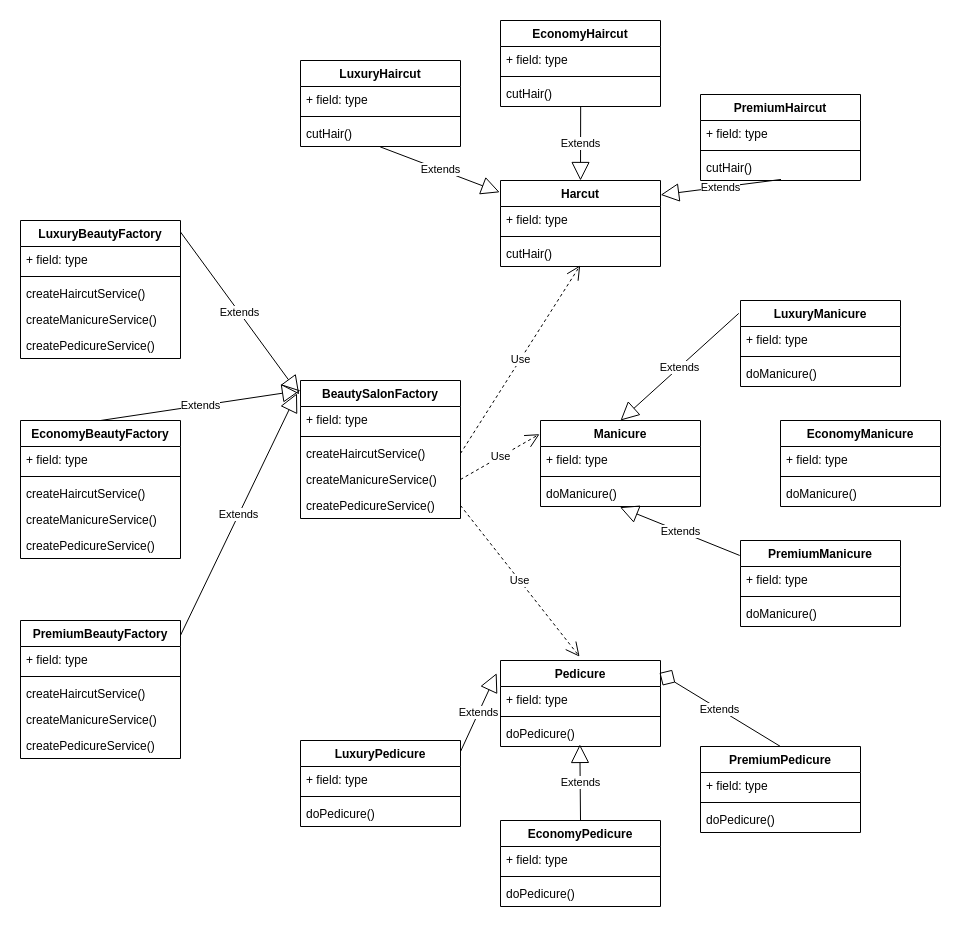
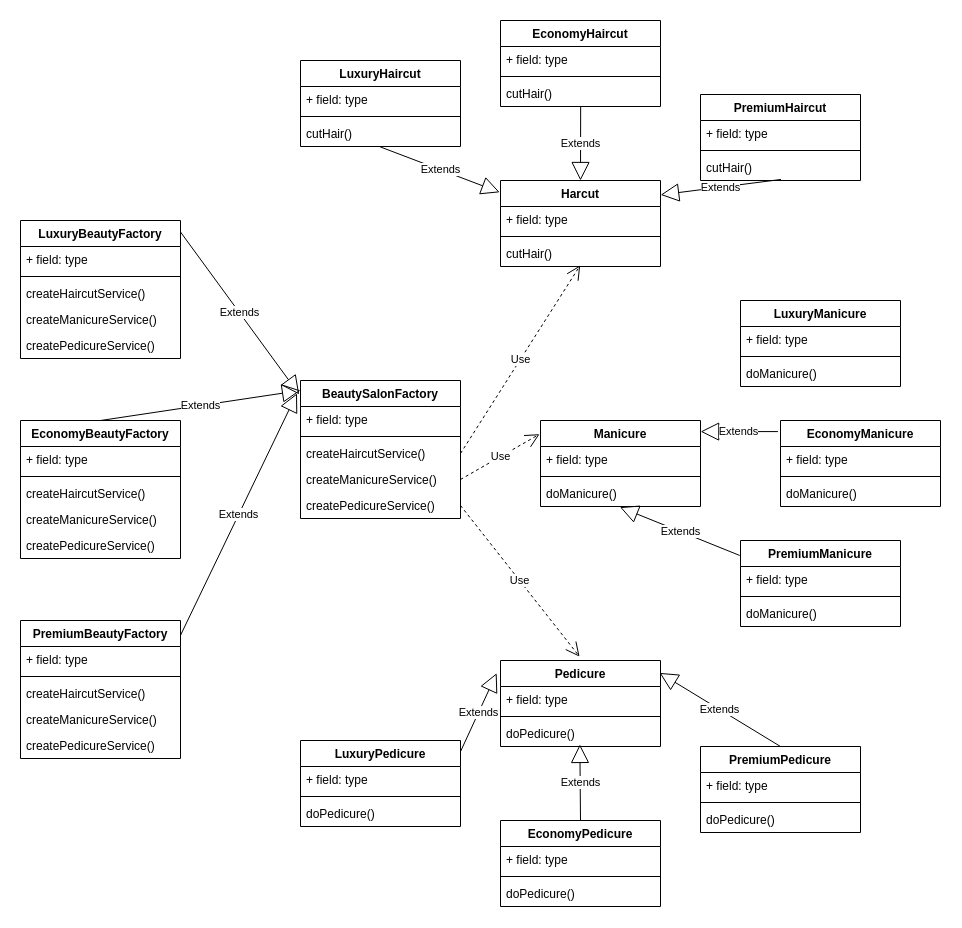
edge "LuxuryManicure" -> "Manicure": removed, label "Extends"
edge "EconomyManicure" -> "Manicure": added, label "Extends"
edge "PremiumPedicure" -> "Pedicure": arrowhead diamond -> block
